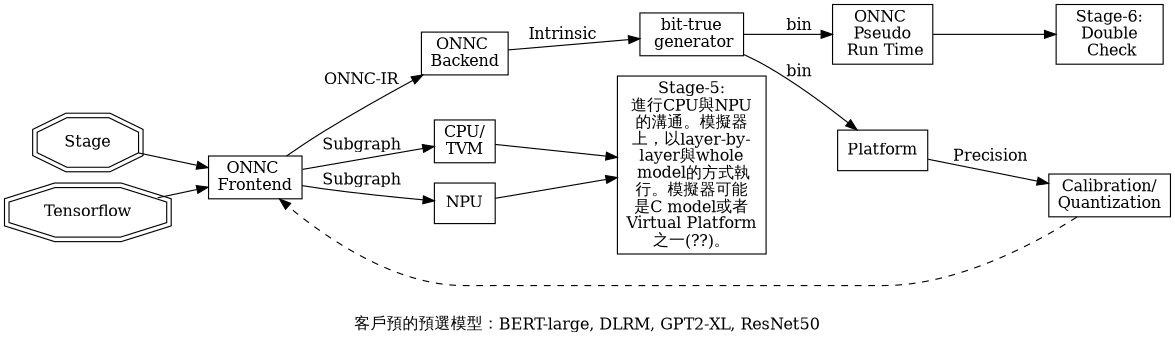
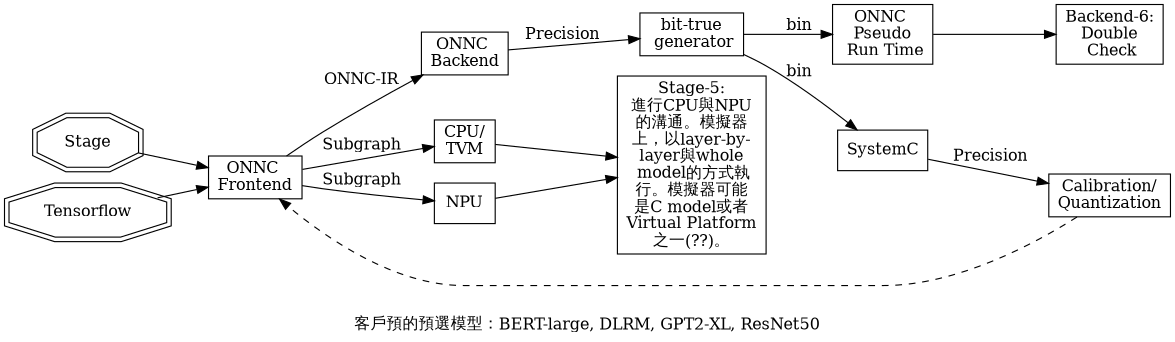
node "Stage-6: Double Check": label "Stage-6: Double Check" -> "Backend-6: Double Check"
edge "ONNC Backend" -> "bit-true generator": label "Intrinsic" -> "Precision"
node "Platform": label "Platform" -> "SystemC"
